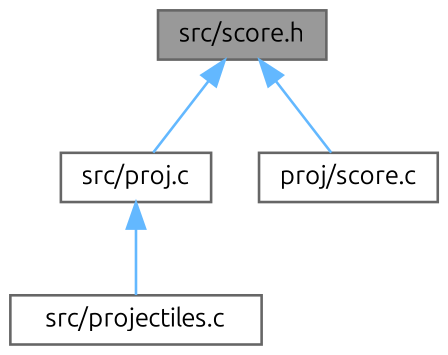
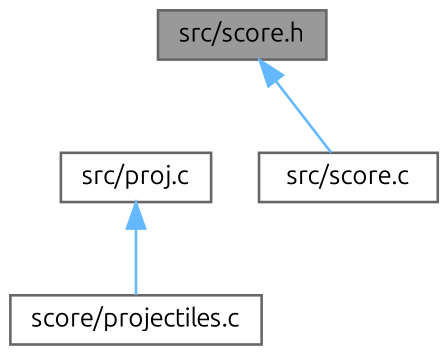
edge "src/proj.c" -> "src/score.h": removed
node "proj/score.c": label "proj/score.c" -> "src/score.c"
node "src/projectiles.c": label "src/projectiles.c" -> "score/projectiles.c"
